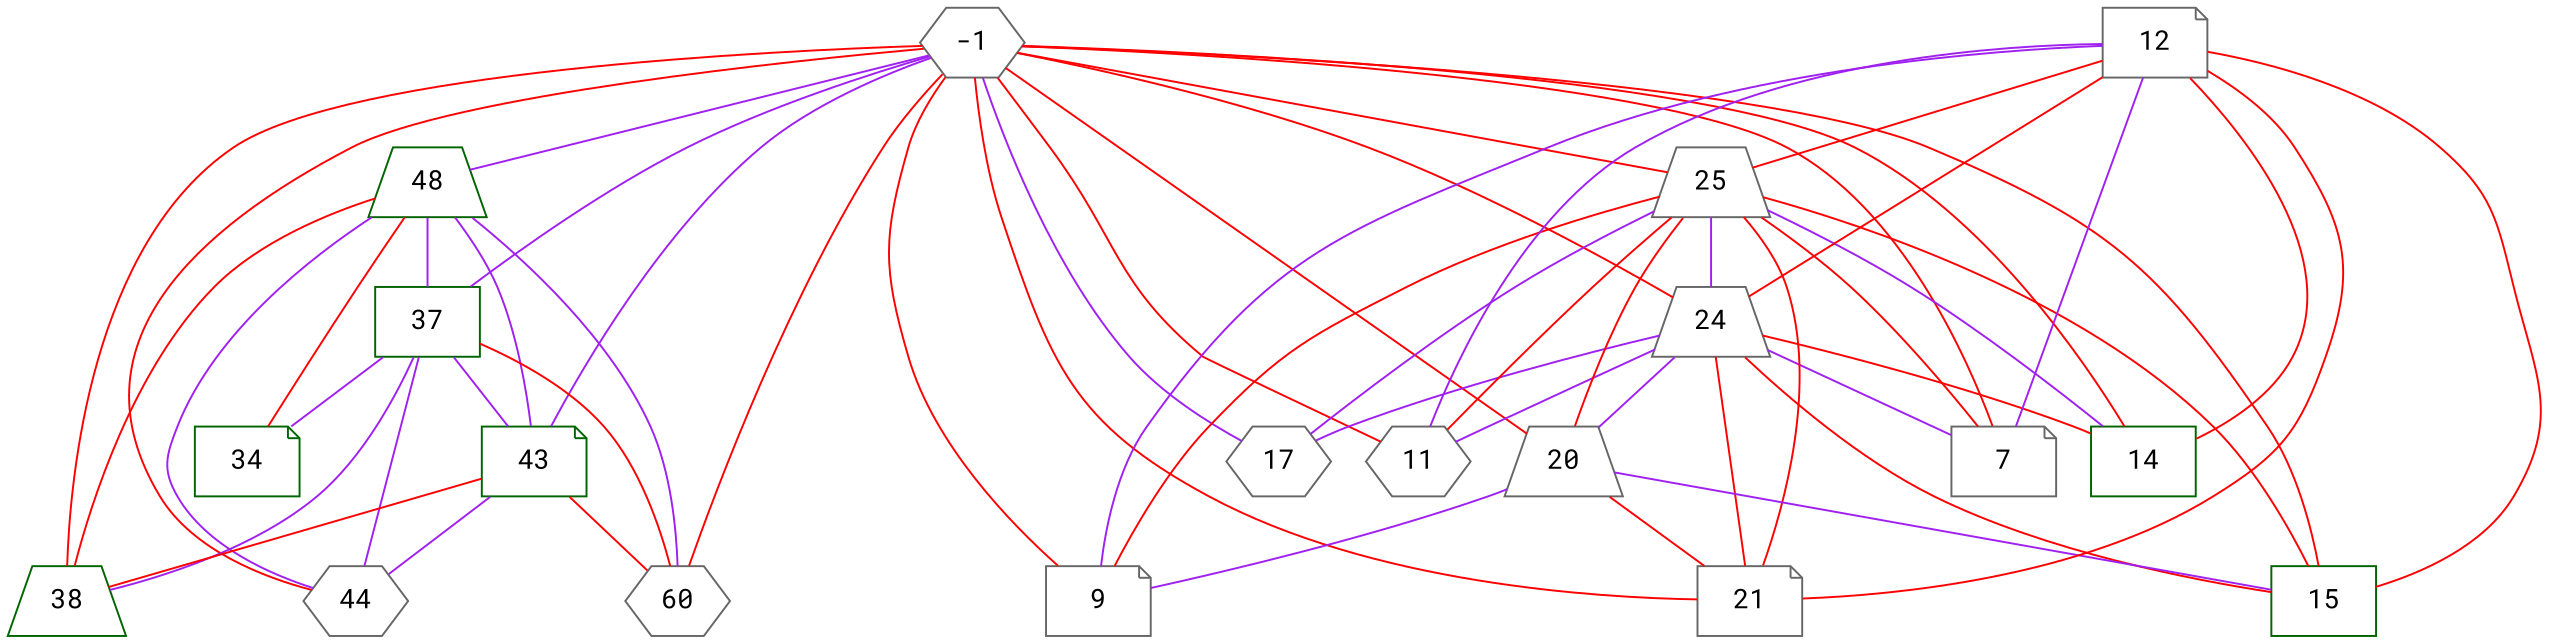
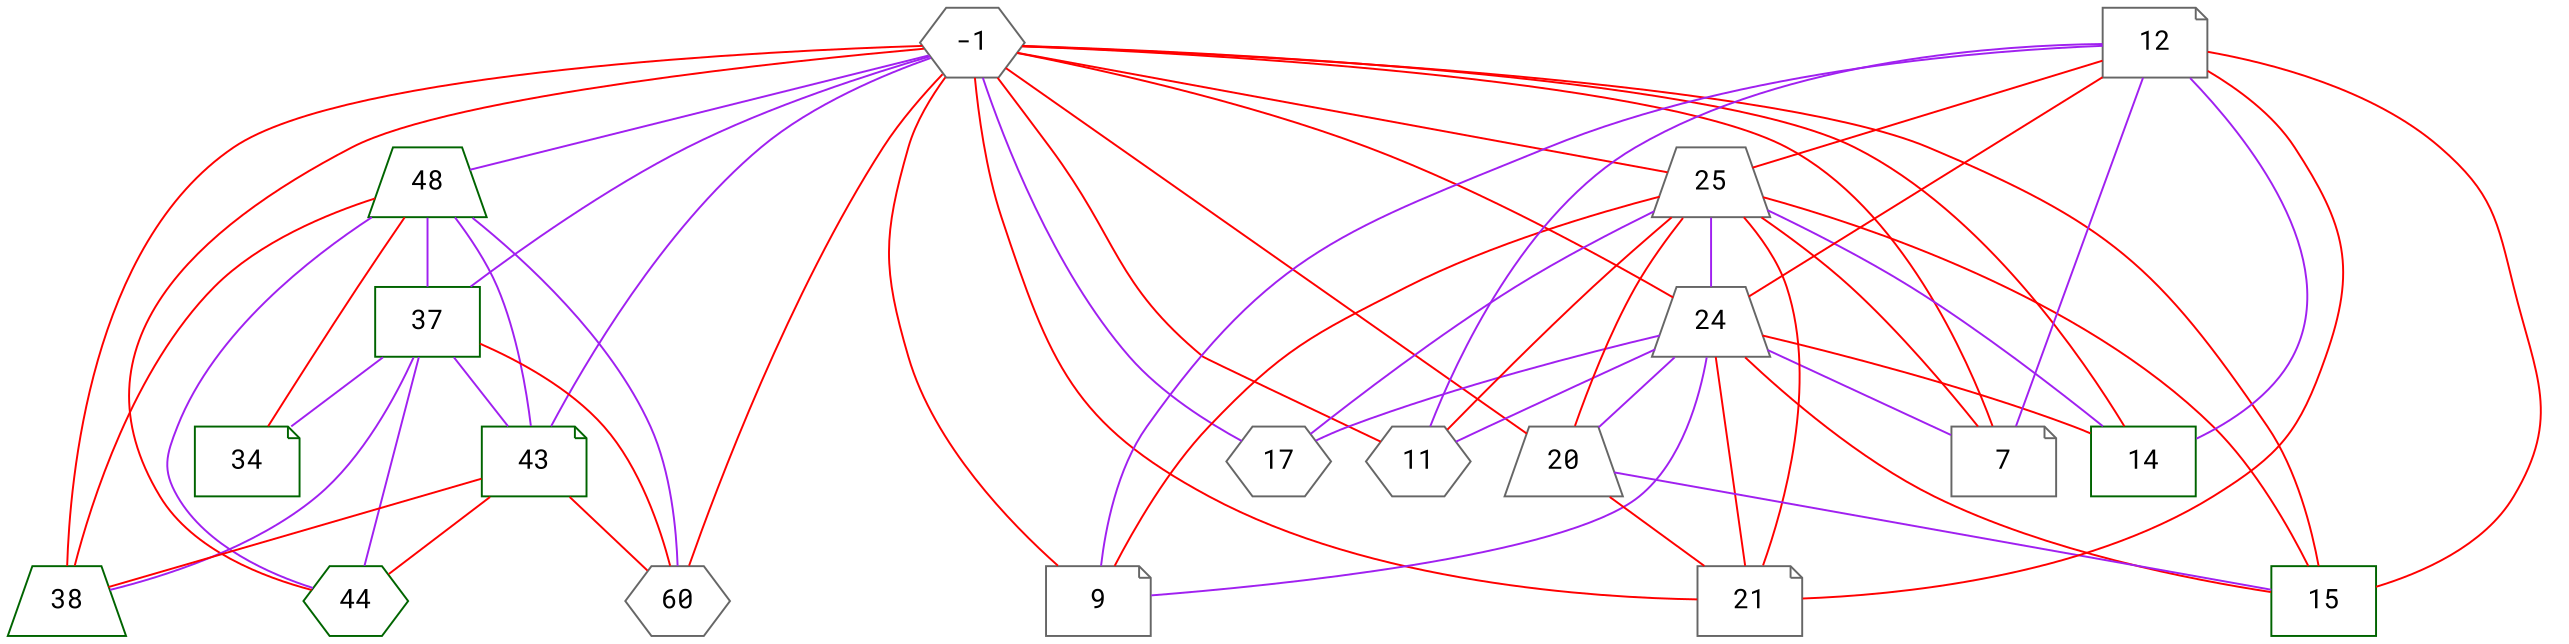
edge "12" -- "14": color red -> purple
edge "43" -- "44": color purple -> red
edge "20" -- "9": now "24" -- "9"
node "44": color gray40 -> darkgreen
